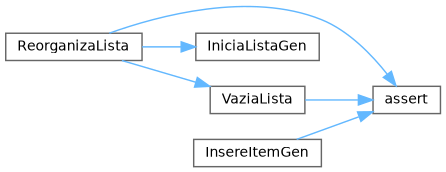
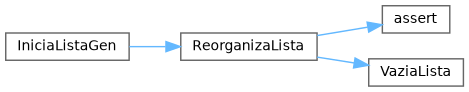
edge "ReorganizaLista" -> "IniciaListaGen": reversed
edge "VaziaLista" -> "assert": removed
node "InsereItemGen": removed
